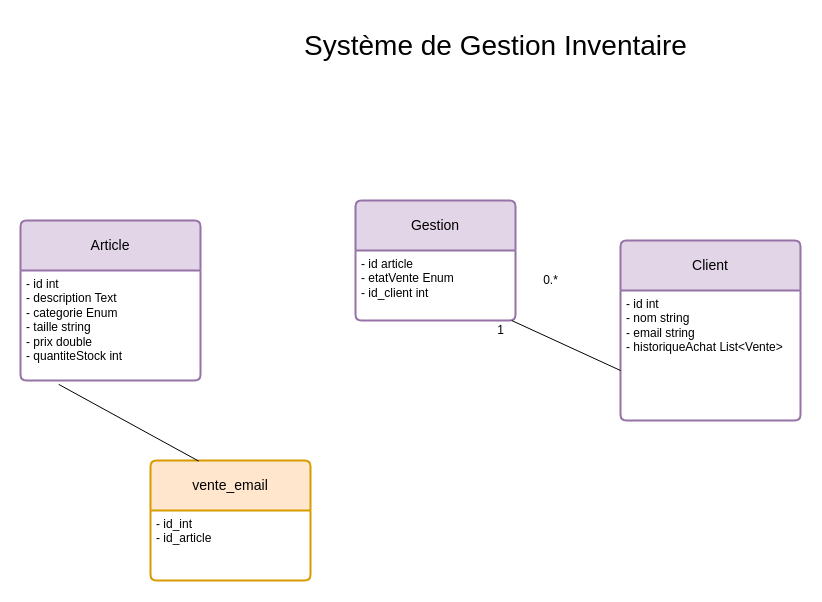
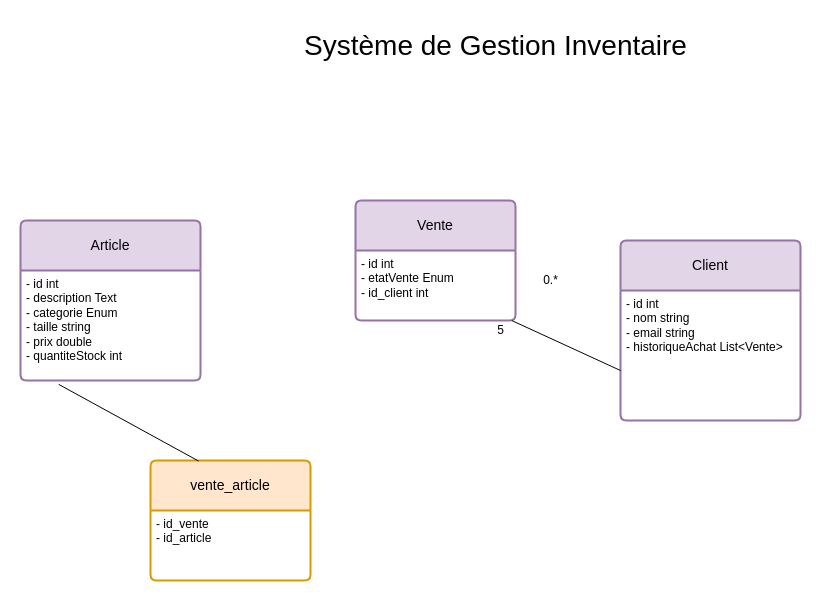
node "Gestion": label "Gestion" -> "Vente"
node "- id article - etatVente Enum - id_client int": label "- id article - etatVente Enum - id_client int" -> "- id int - etatVente Enum - id_client int"
node "1": label "1" -> "5"
node "vente_email": label "vente_email" -> "vente_article"
node "- id_int - id_article": label "- id_int - id_article" -> "- id_vente - id_article"
